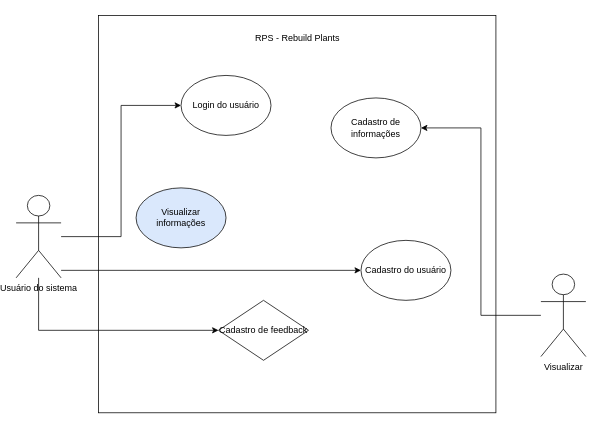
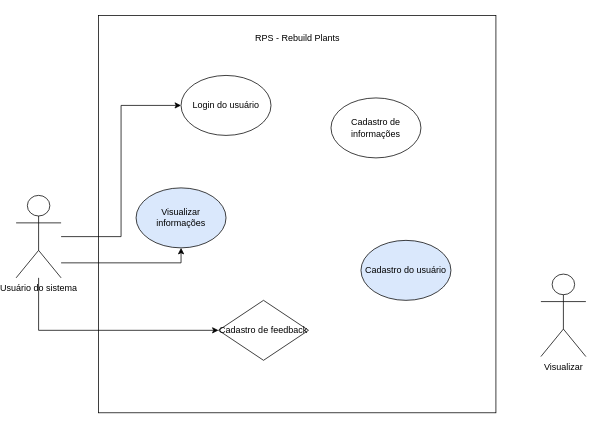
edge "Usuário do sistema" -> "Visualizar informações": added
edge "Usuário do sistema" -> "Cadastro do usuário": removed
node "Cadastro do usuário": fillcolor #ffffff -> #dae8fc
edge "Visualizar" -> "Cadastro de informações": removed
